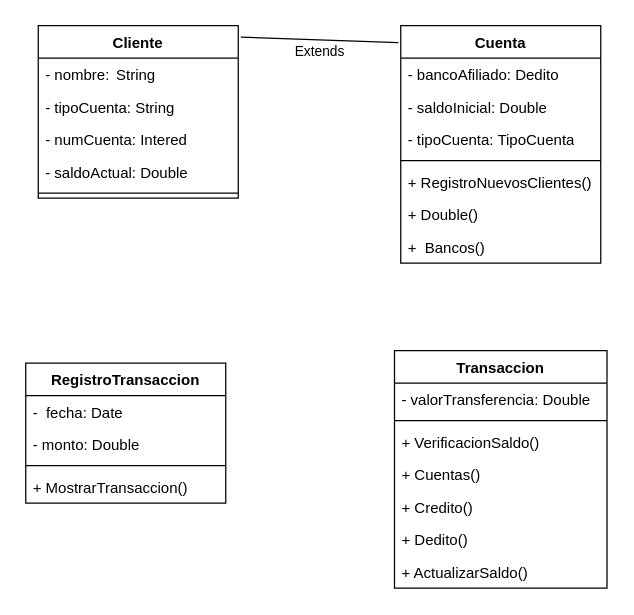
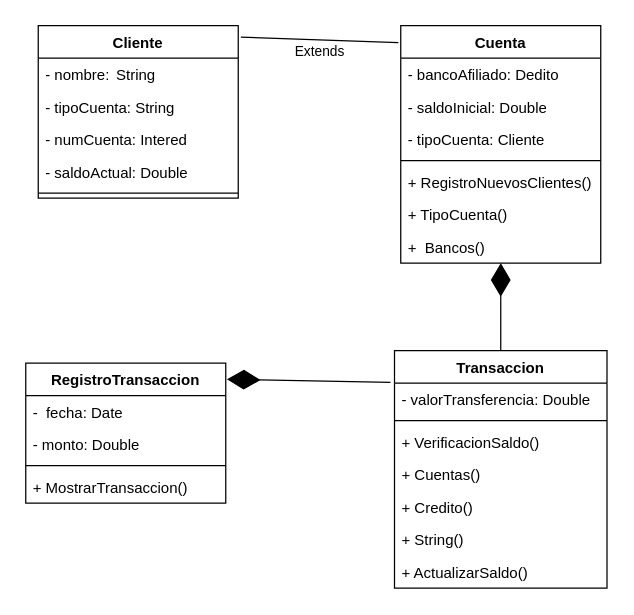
node "- tipoCuenta: TipoCuenta": label "- tipoCuenta: TipoCuenta" -> "- tipoCuenta: Cliente"
node "+ Double()": label "+ Double()" -> "+ TipoCuenta()"
edge "Transaccion" -> "Cuenta": added
edge "Transaccion" -> "RegistroTransaccion": added
node "+ Dedito()": label "+ Dedito()" -> "+ String()"
